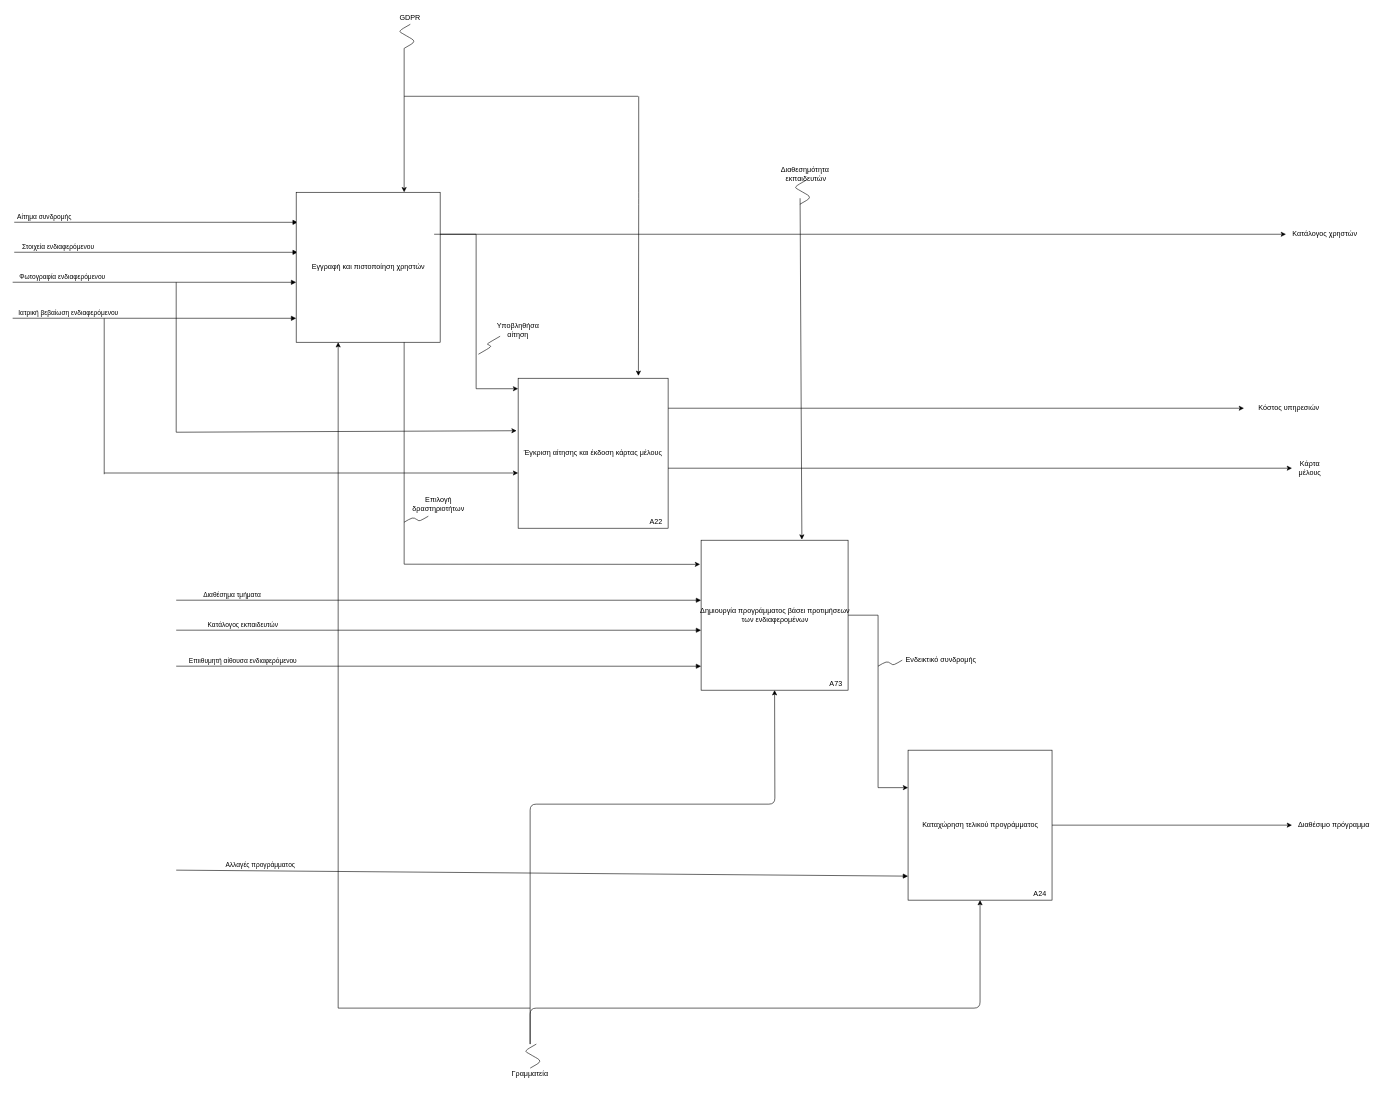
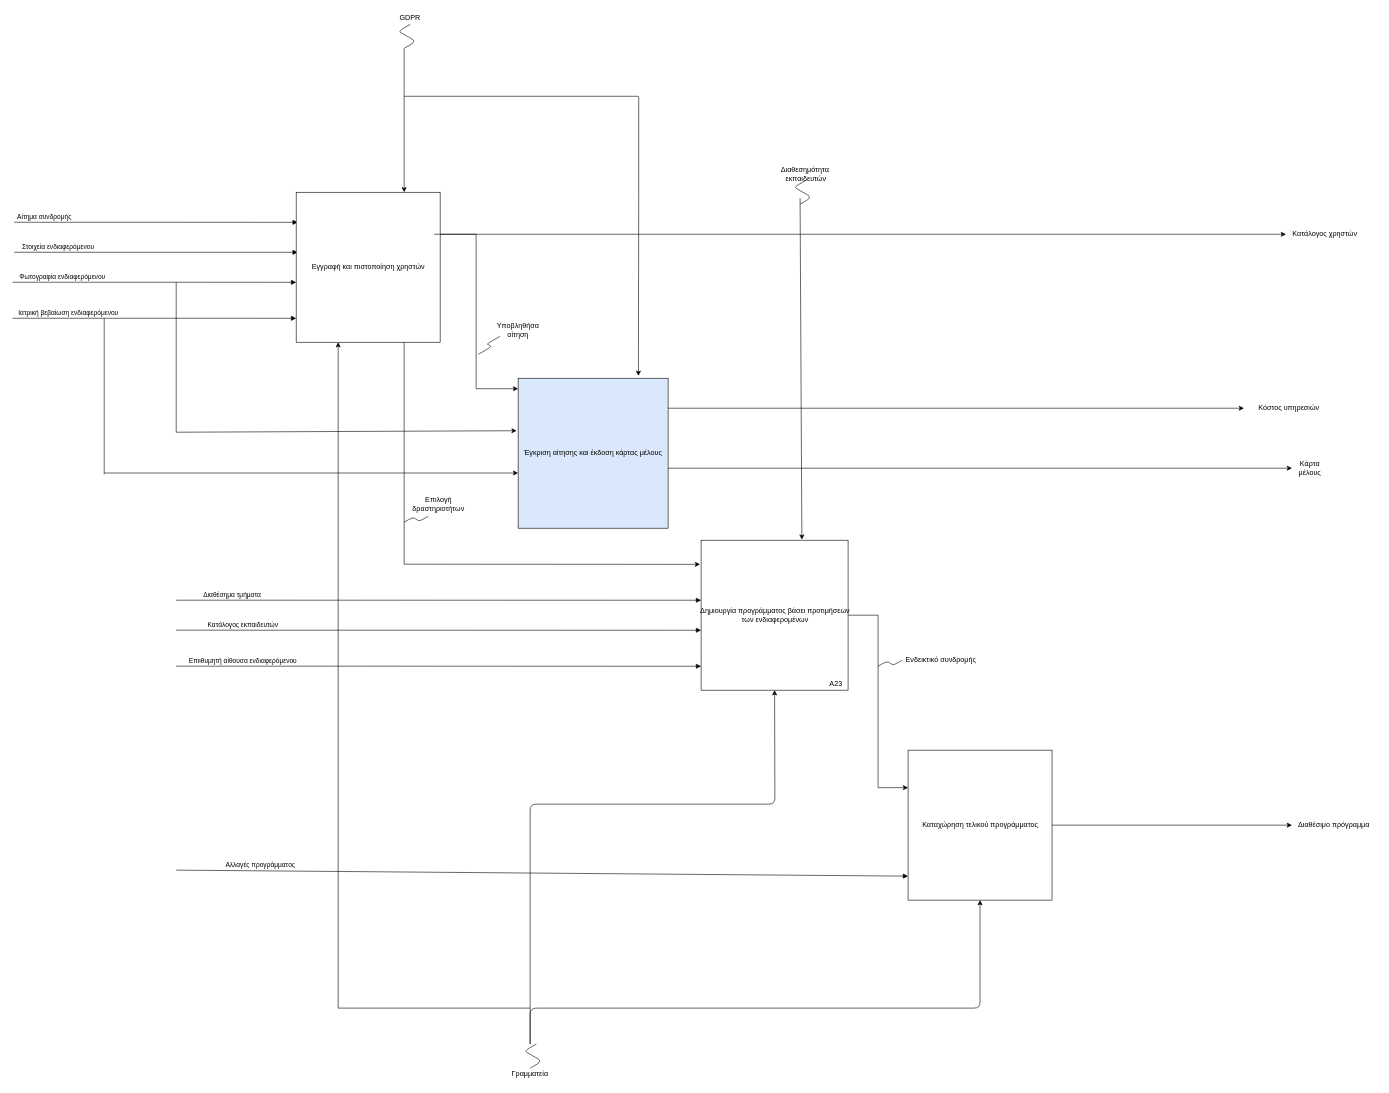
node "Έγκριση αίτησης και έκδοση κάρτας μέλους": fillcolor #ffffff -> #dae8fc
node "Α22": removed
node "Α73": label "Α73" -> "Α23"
node "Α24": removed
